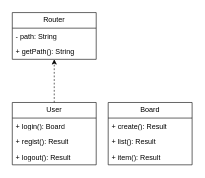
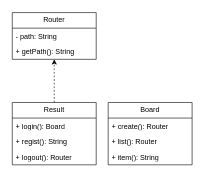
node "User": label "User" -> "Result"
node "+ create(): Result": label "+ create(): Result" -> "+ create(): Router"
node "+ regist(): Result": label "+ regist(): Result" -> "+ regist(): String"
node "+ list(): Result": label "+ list(): Result" -> "+ list(): Router"
node "+ logout(): Result": label "+ logout(): Result" -> "+ logout(): Router"
node "+ item(): Result": label "+ item(): Result" -> "+ item(): String"
